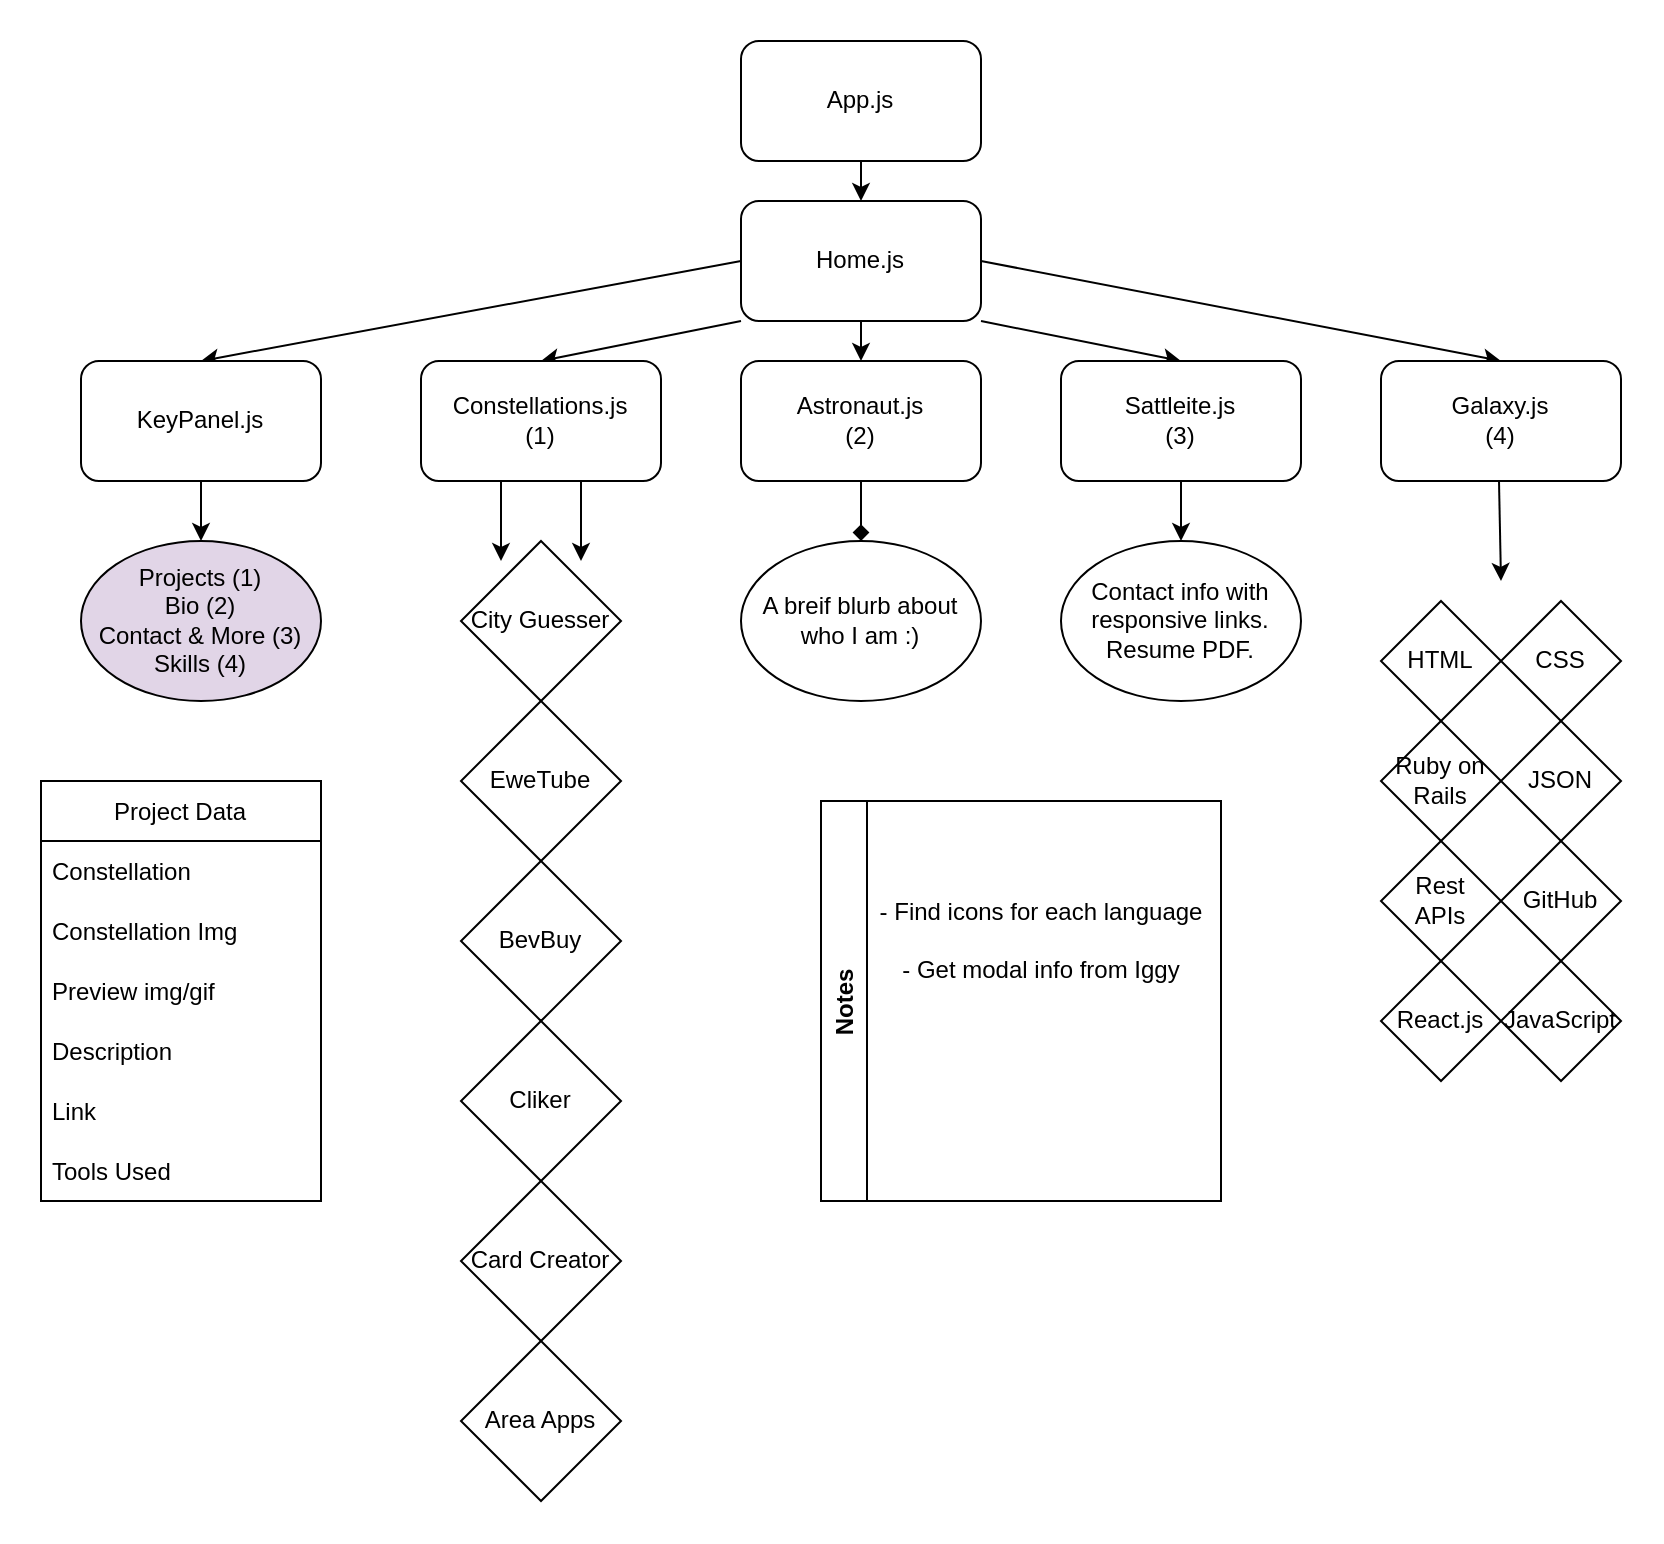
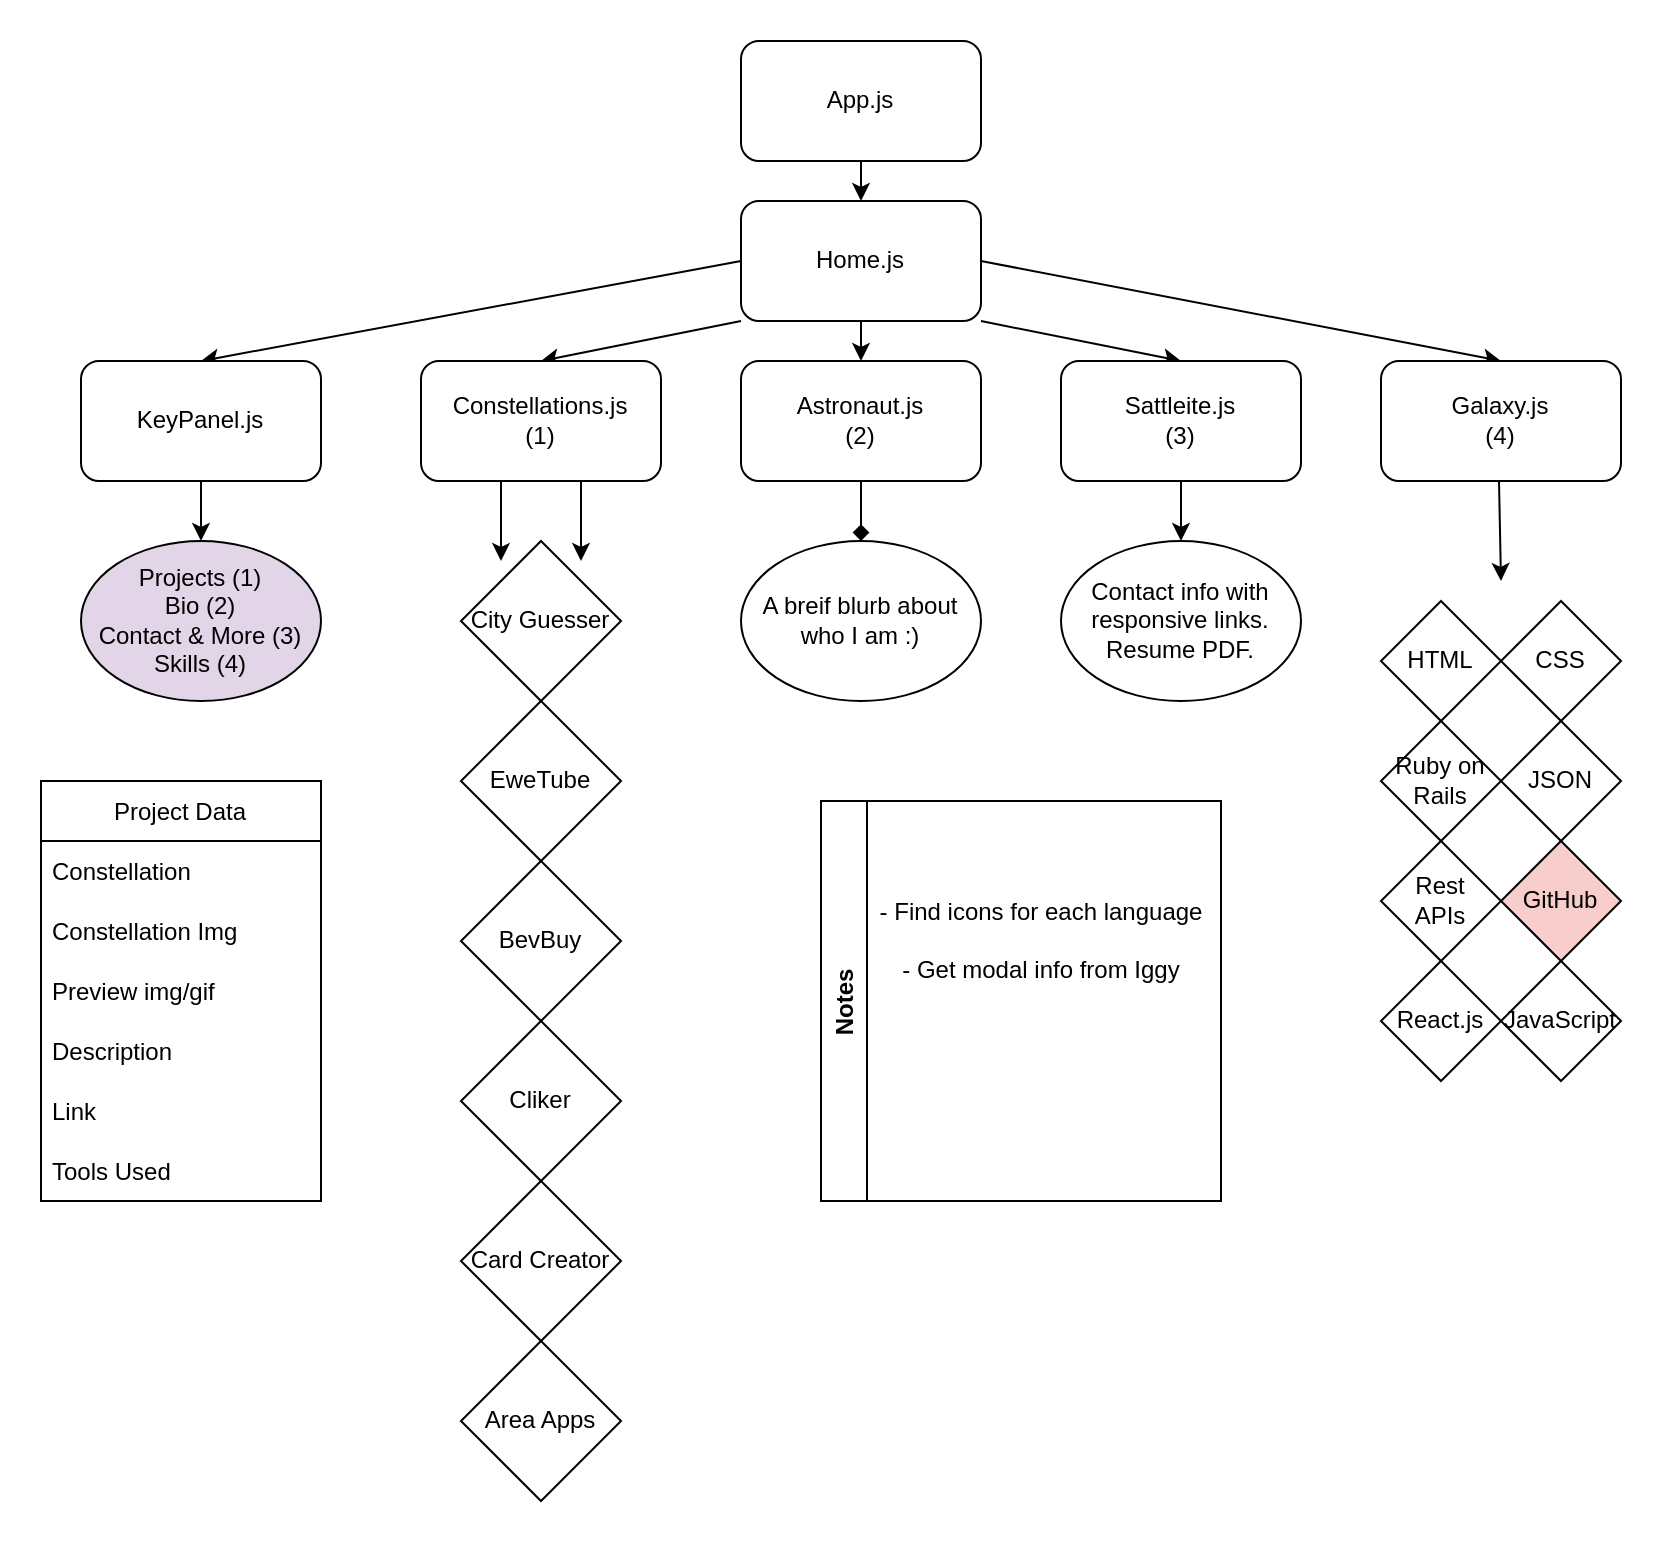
node "GitHub": fillcolor #ffffff -> #f8cecc
